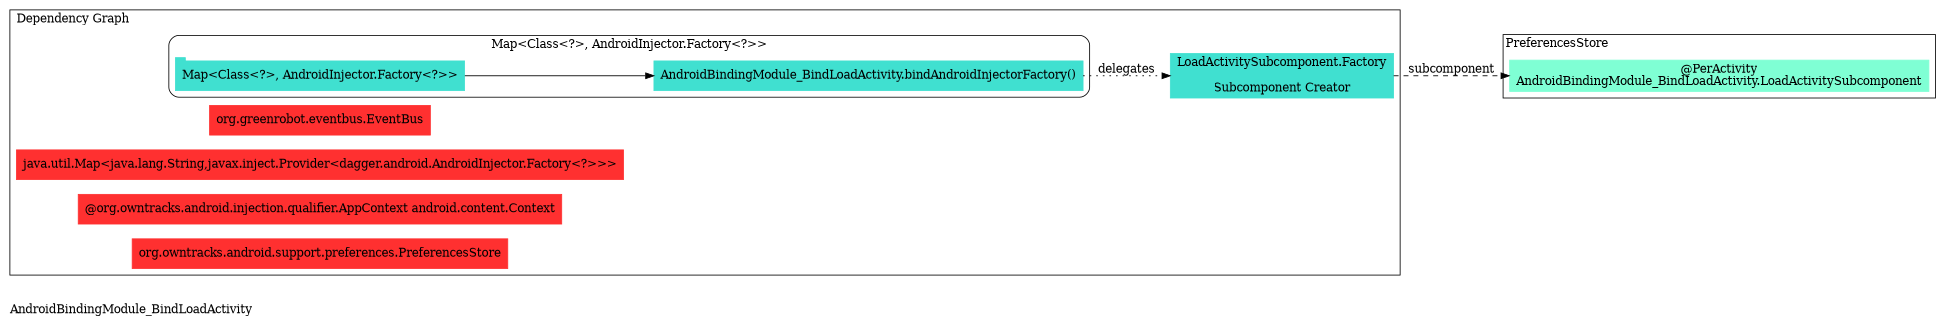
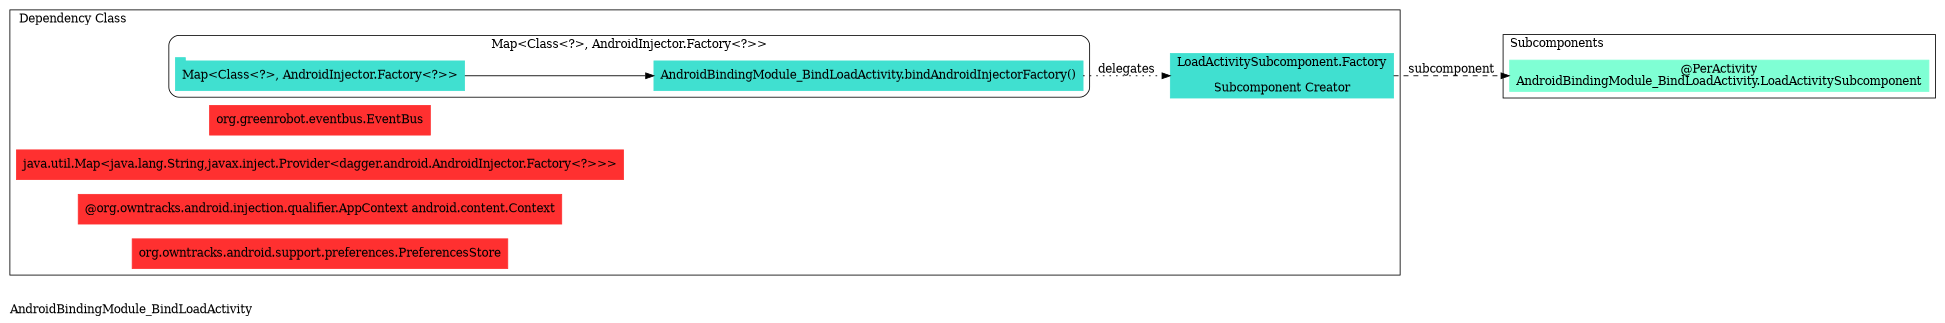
cluster "Dependency Graph": label "Dependency Graph" -> "Dependency Class"
cluster "PreferencesStore": label "PreferencesStore" -> "Subcomponents"
